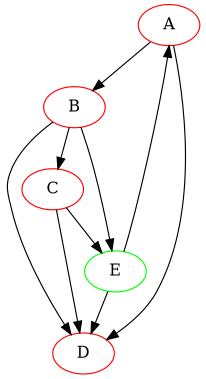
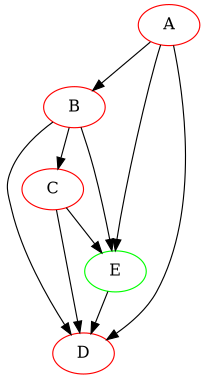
edge "E" -> "A": reversed
